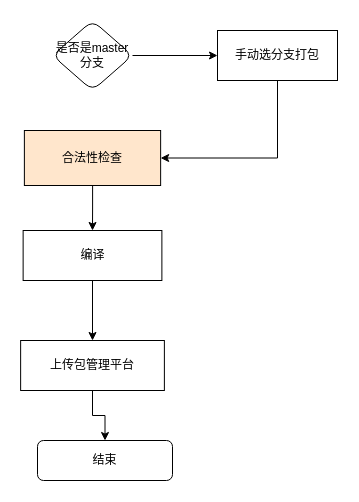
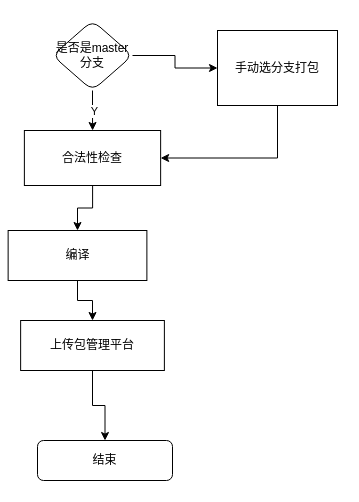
node "手动选分支打包": size 120x50 -> 120x75
edge "是否是master分支" -> "合法性检查": added, label "Y"
node "合法性检查": fillcolor #ffe6cc -> #ffffff
node "编译": moved (93, 256) -> (78, 256)
node "上传包管理平台": moved (93, 366) -> (93, 346)
